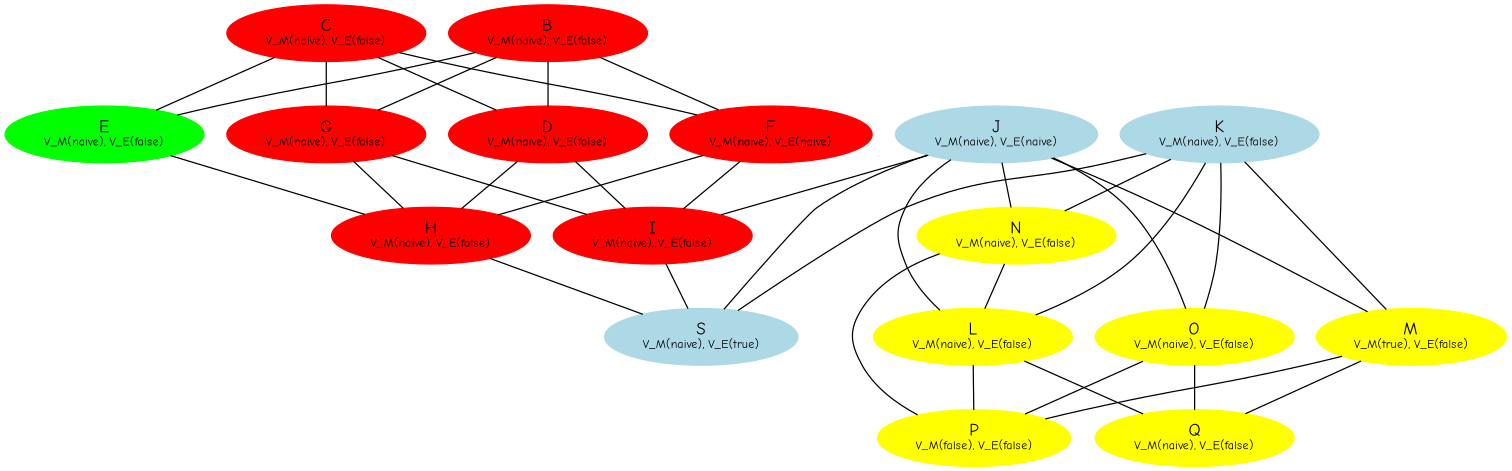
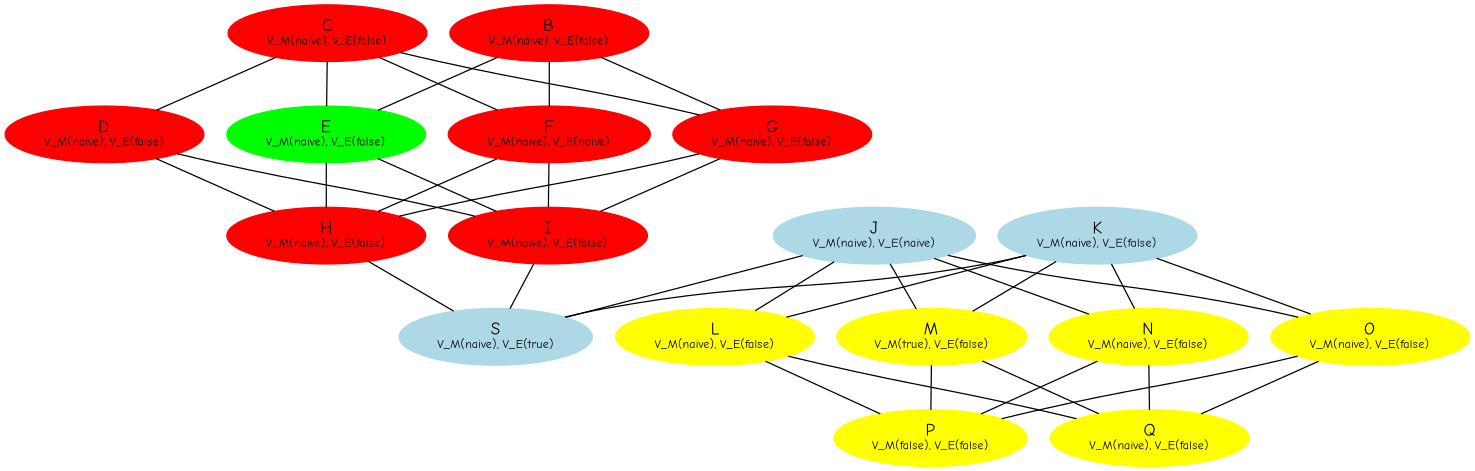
edge "B" -- "D": removed
edge "J" -- "I": now "E" -- "I"
edge "N" -- "L": now "N" -- "Q"
